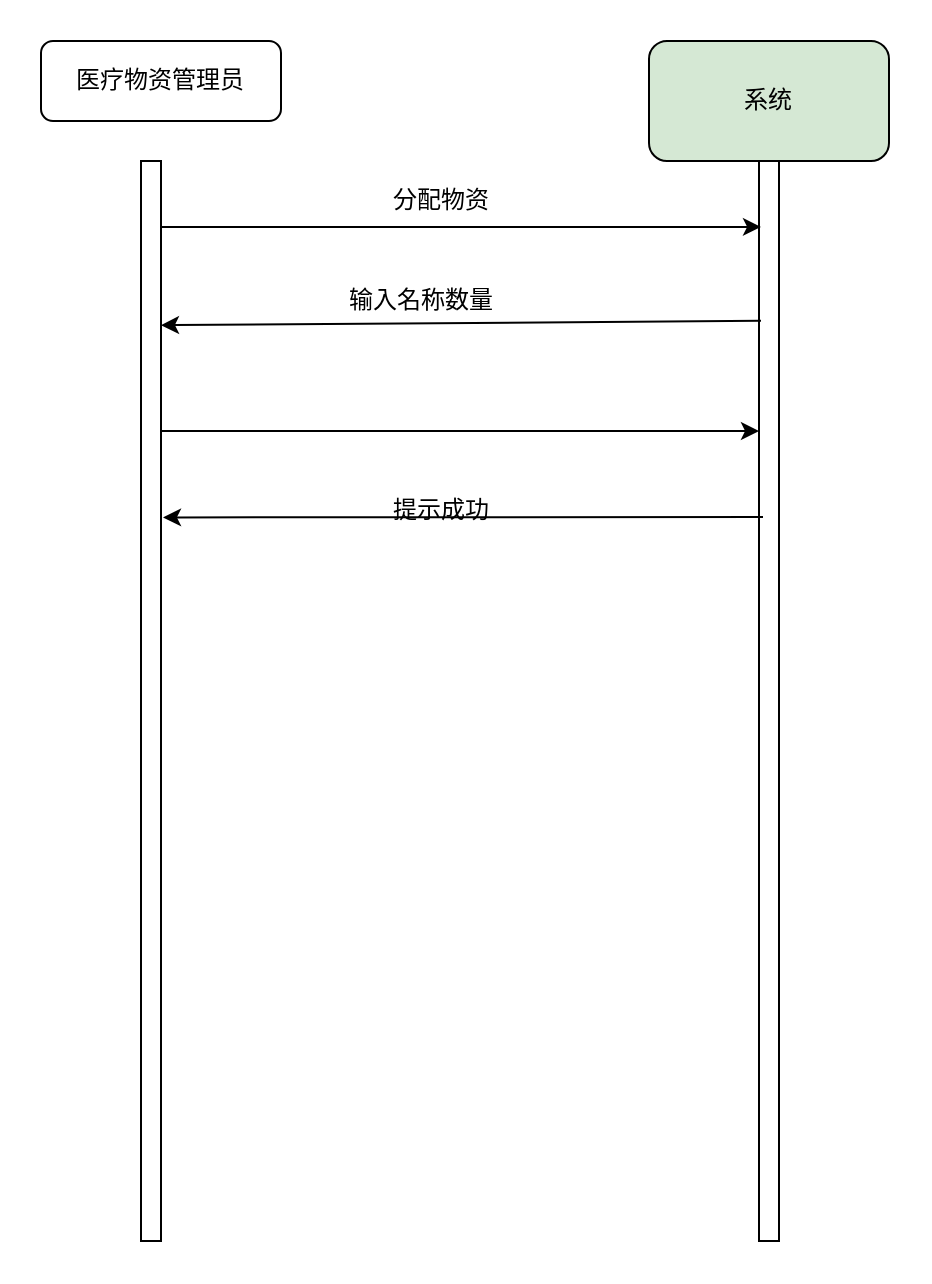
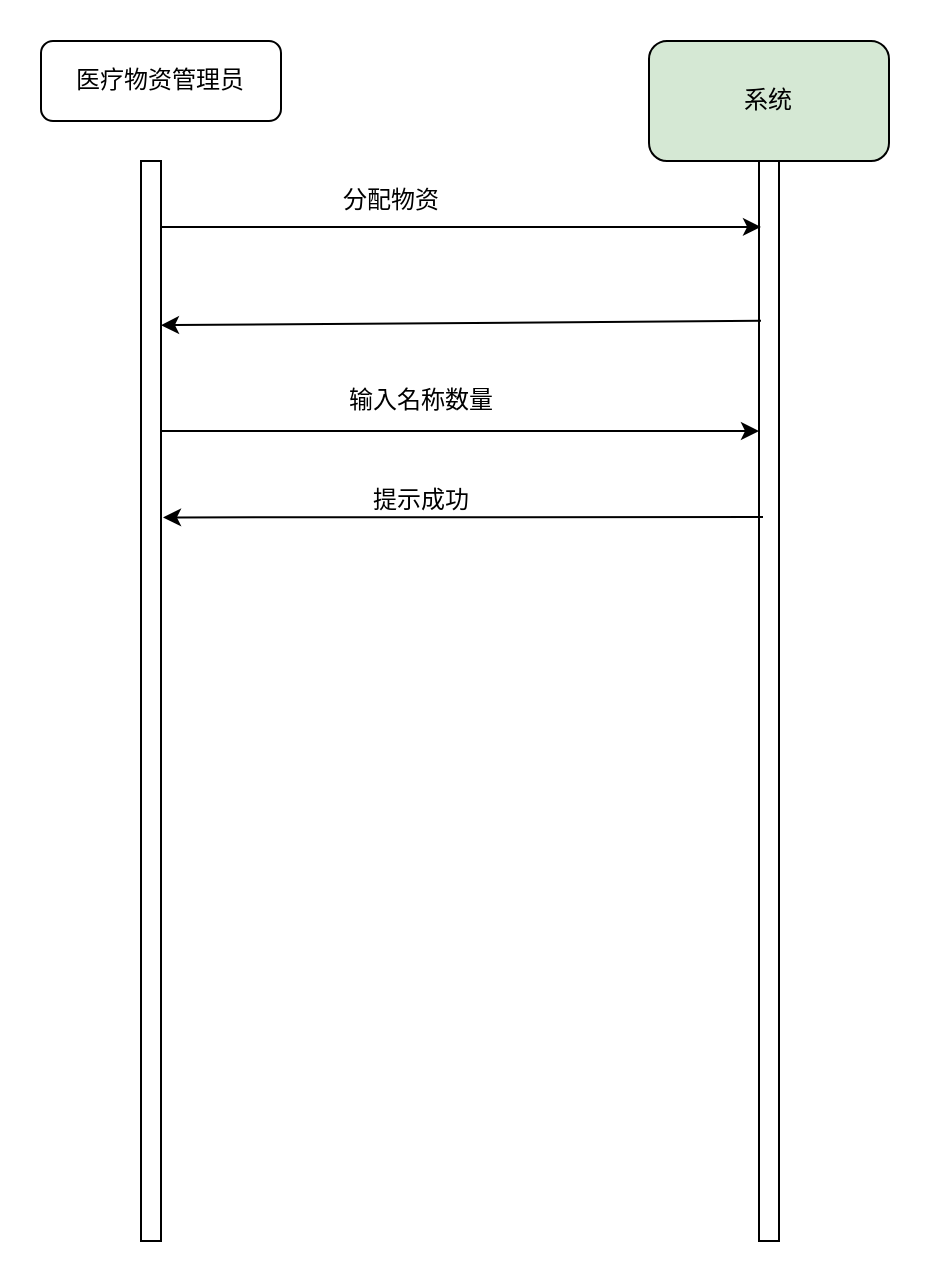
node "分配物资": moved (441, 201) -> (391, 201)
node "输入名称数量": moved (421, 301) -> (421, 401)
node "提示成功": moved (441, 511) -> (421, 501)
